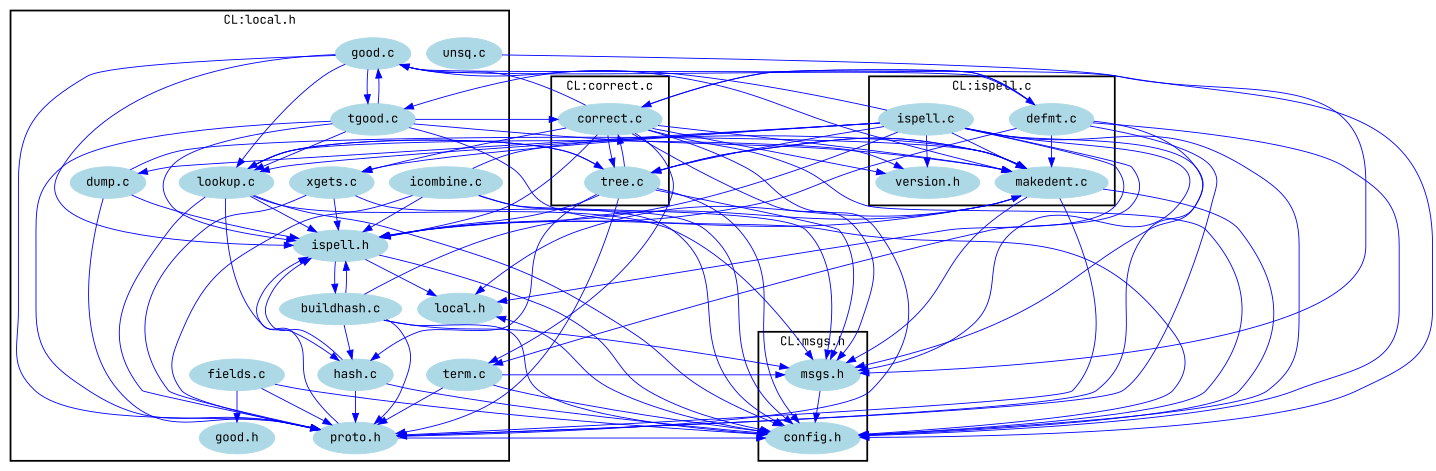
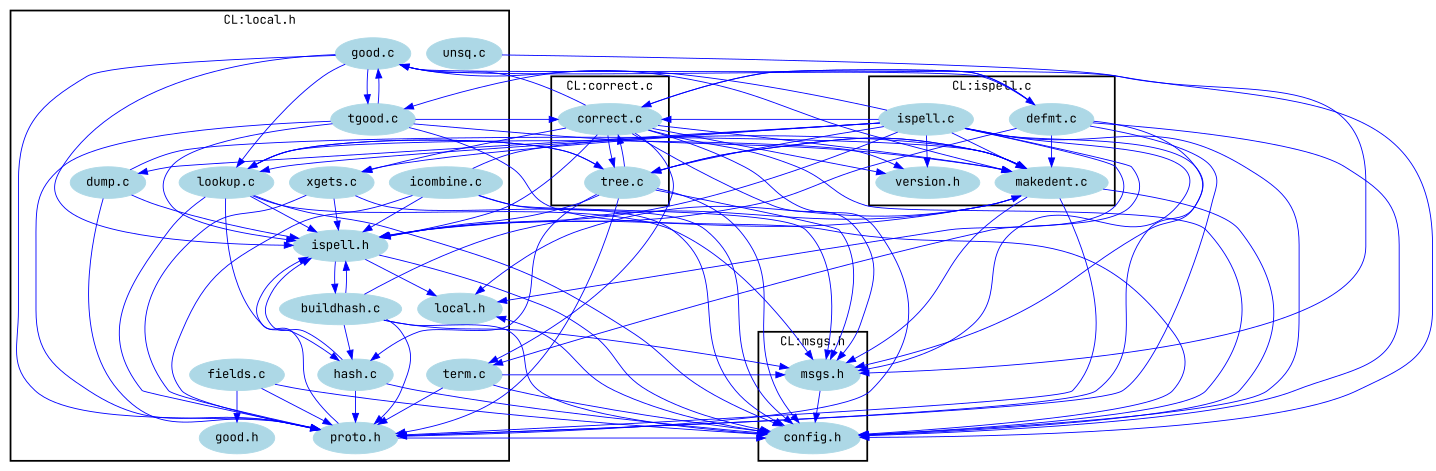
edge "ispell.c" -> "correct.c": added
edge "tgood.c" -> "lookup.c": removed
